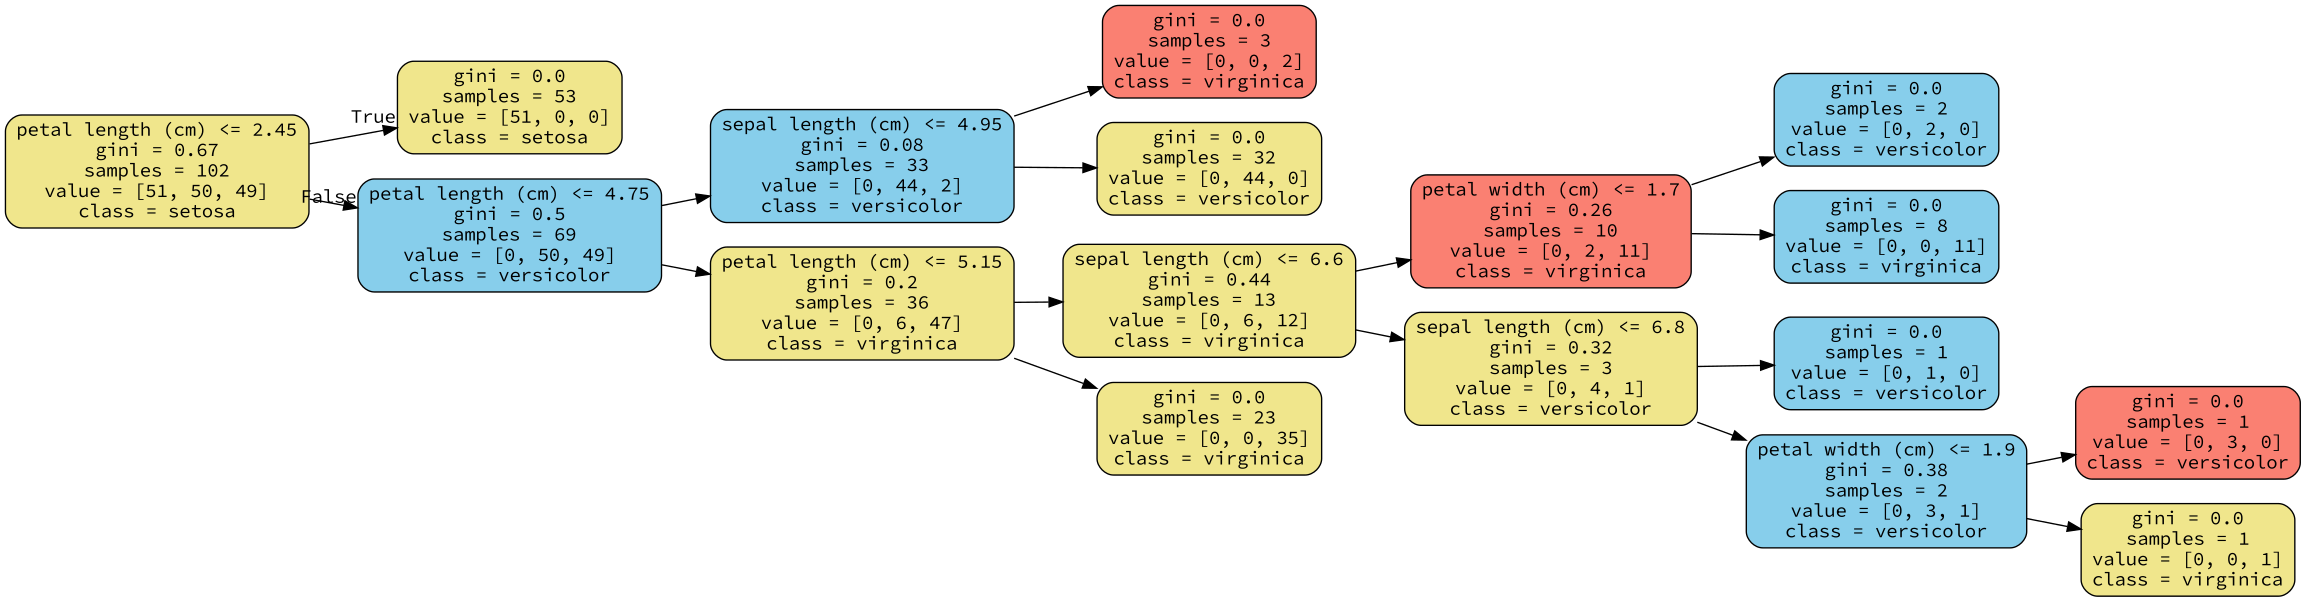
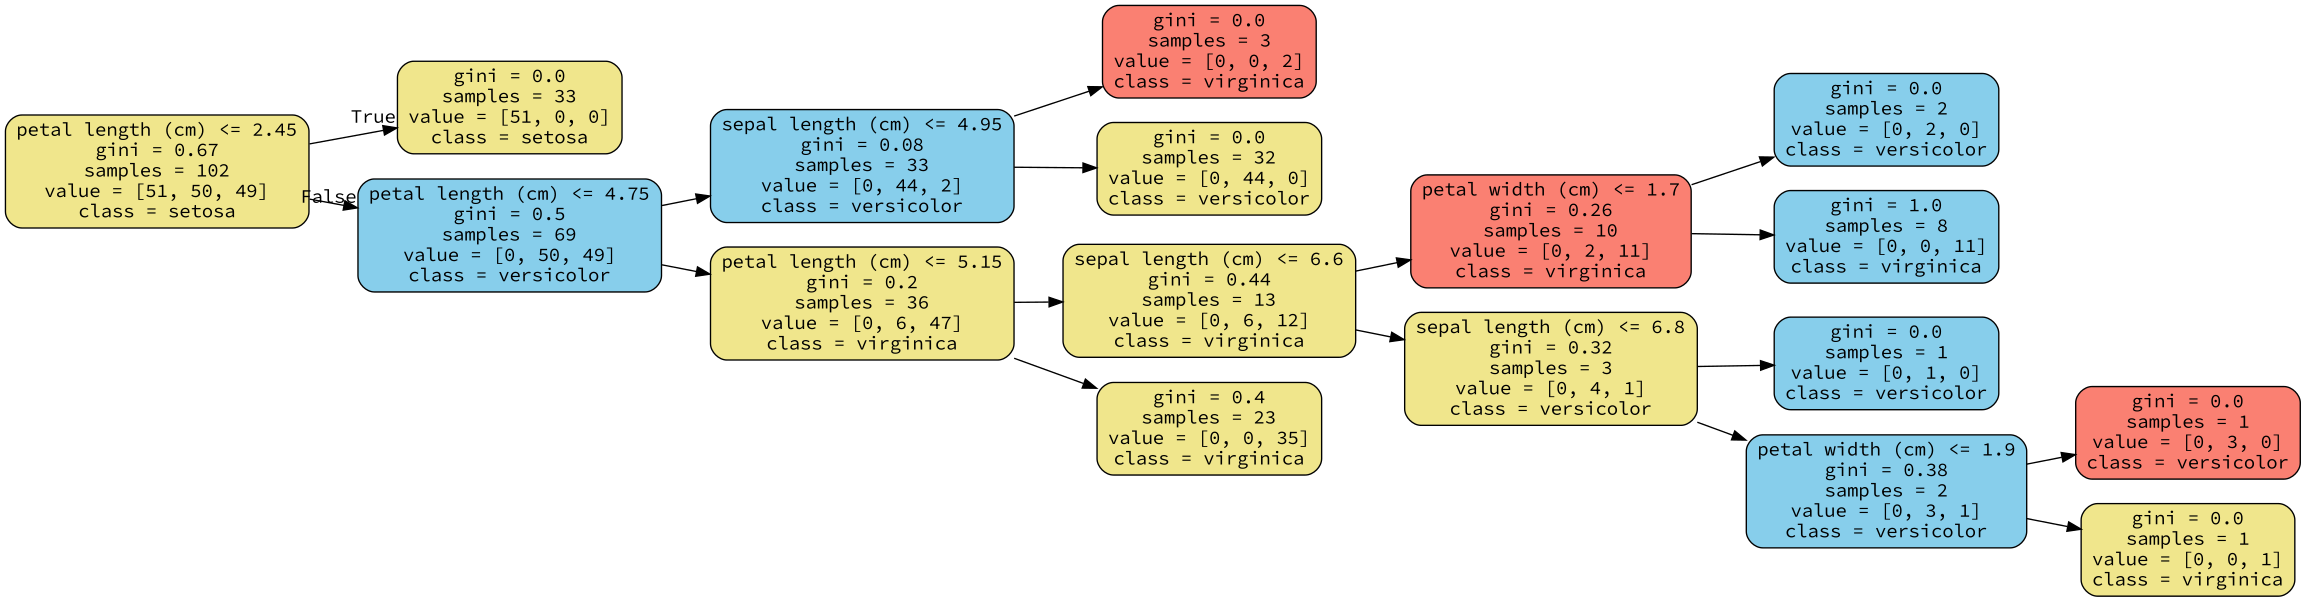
node "gini = 0.0 samples = 53 value = [51, 0, 0] class = setosa": label "gini = 0.0 samples = 53 value = [51, 0, 0] class = setosa" -> "gini = 0.0 samples = 33 value = [51, 0, 0] class = setosa"
node "gini = 0.0 samples = 8 value = [0, 0, 11] class = virginica": label "gini = 0.0 samples = 8 value = [0, 0, 11] class = virginica" -> "gini = 1.0 samples = 8 value = [0, 0, 11] class = virginica"
node "gini = 0.0 samples = 23 value = [0, 0, 35] class = virginica": label "gini = 0.0 samples = 23 value = [0, 0, 35] class = virginica" -> "gini = 0.4 samples = 23 value = [0, 0, 35] class = virginica"
